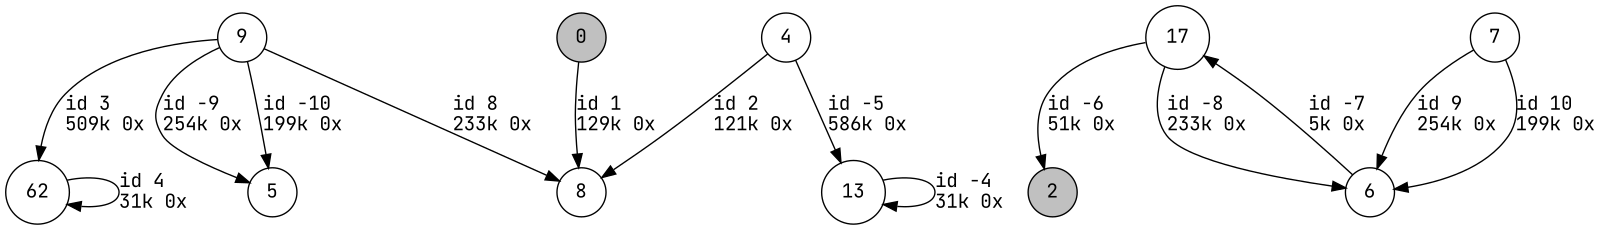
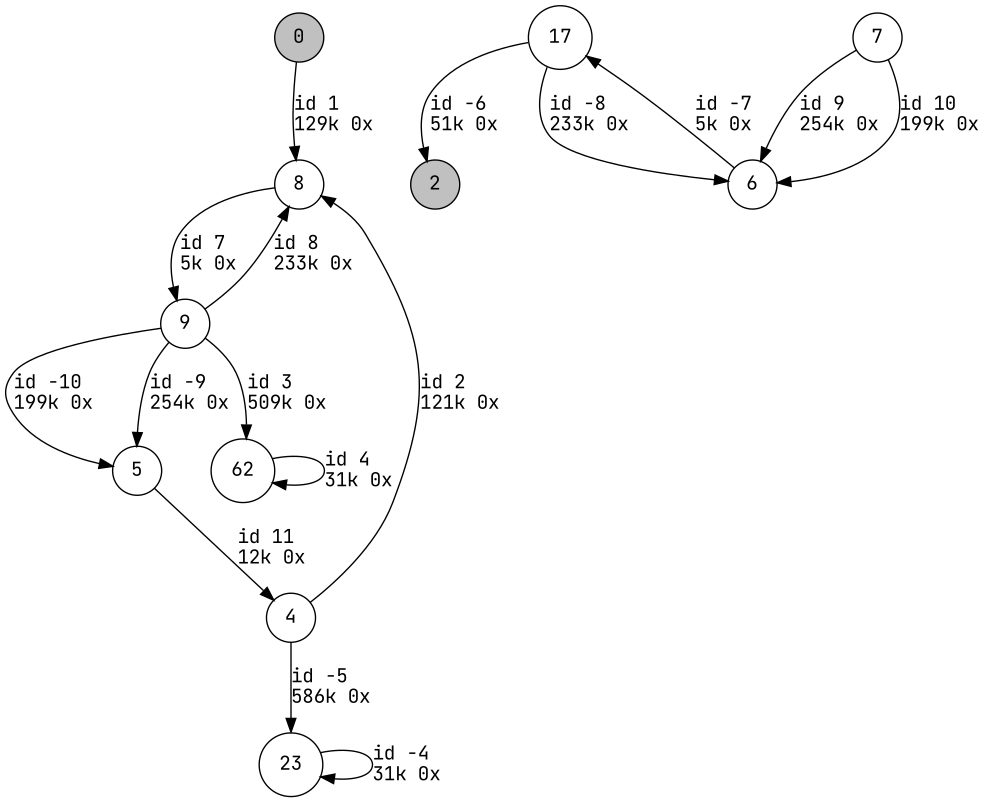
node "13": label "13" -> "23"
edge "8" -> "9": added, label "id 7 5k 0x"
edge "5" -> "4": added, label "id 11 12k 0x"
